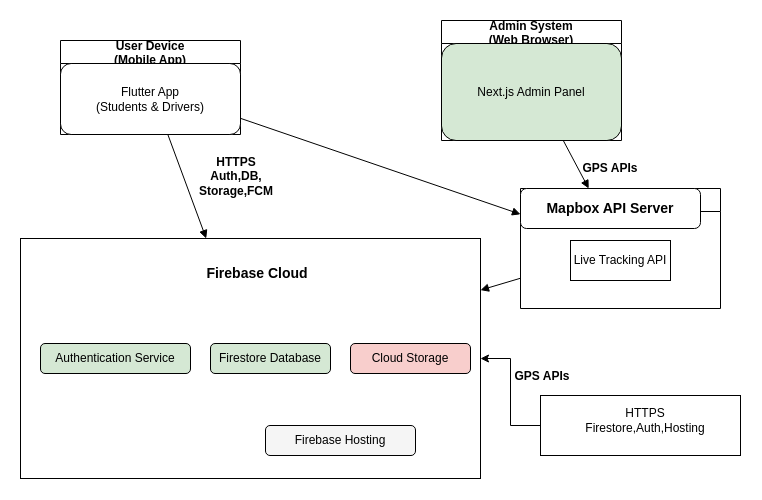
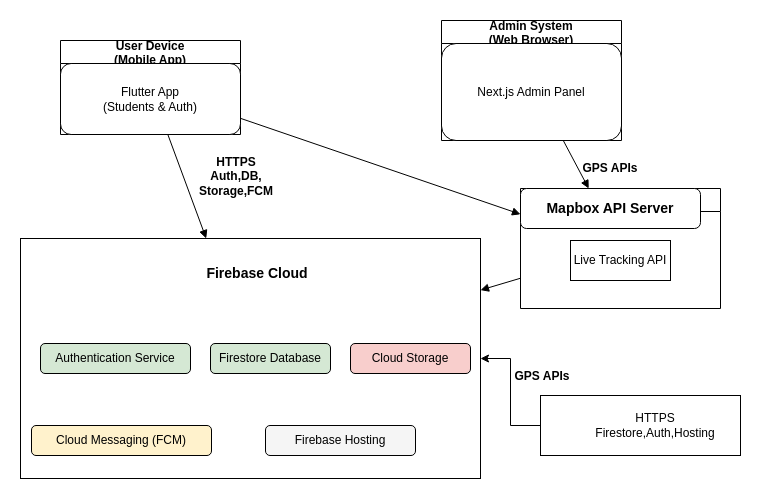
node "Next.js Admin Panel": fillcolor #d5e8d4 -> #ffffff
node "Flutter App (Students & Drivers)": label "Flutter App (Students & Drivers)" -> "Flutter App (Students & Auth)"
node "HTTPS Firestore,Auth,Hosting": moved (646, 421) -> (656, 426)
node "Cloud Messaging (FCM)": added
